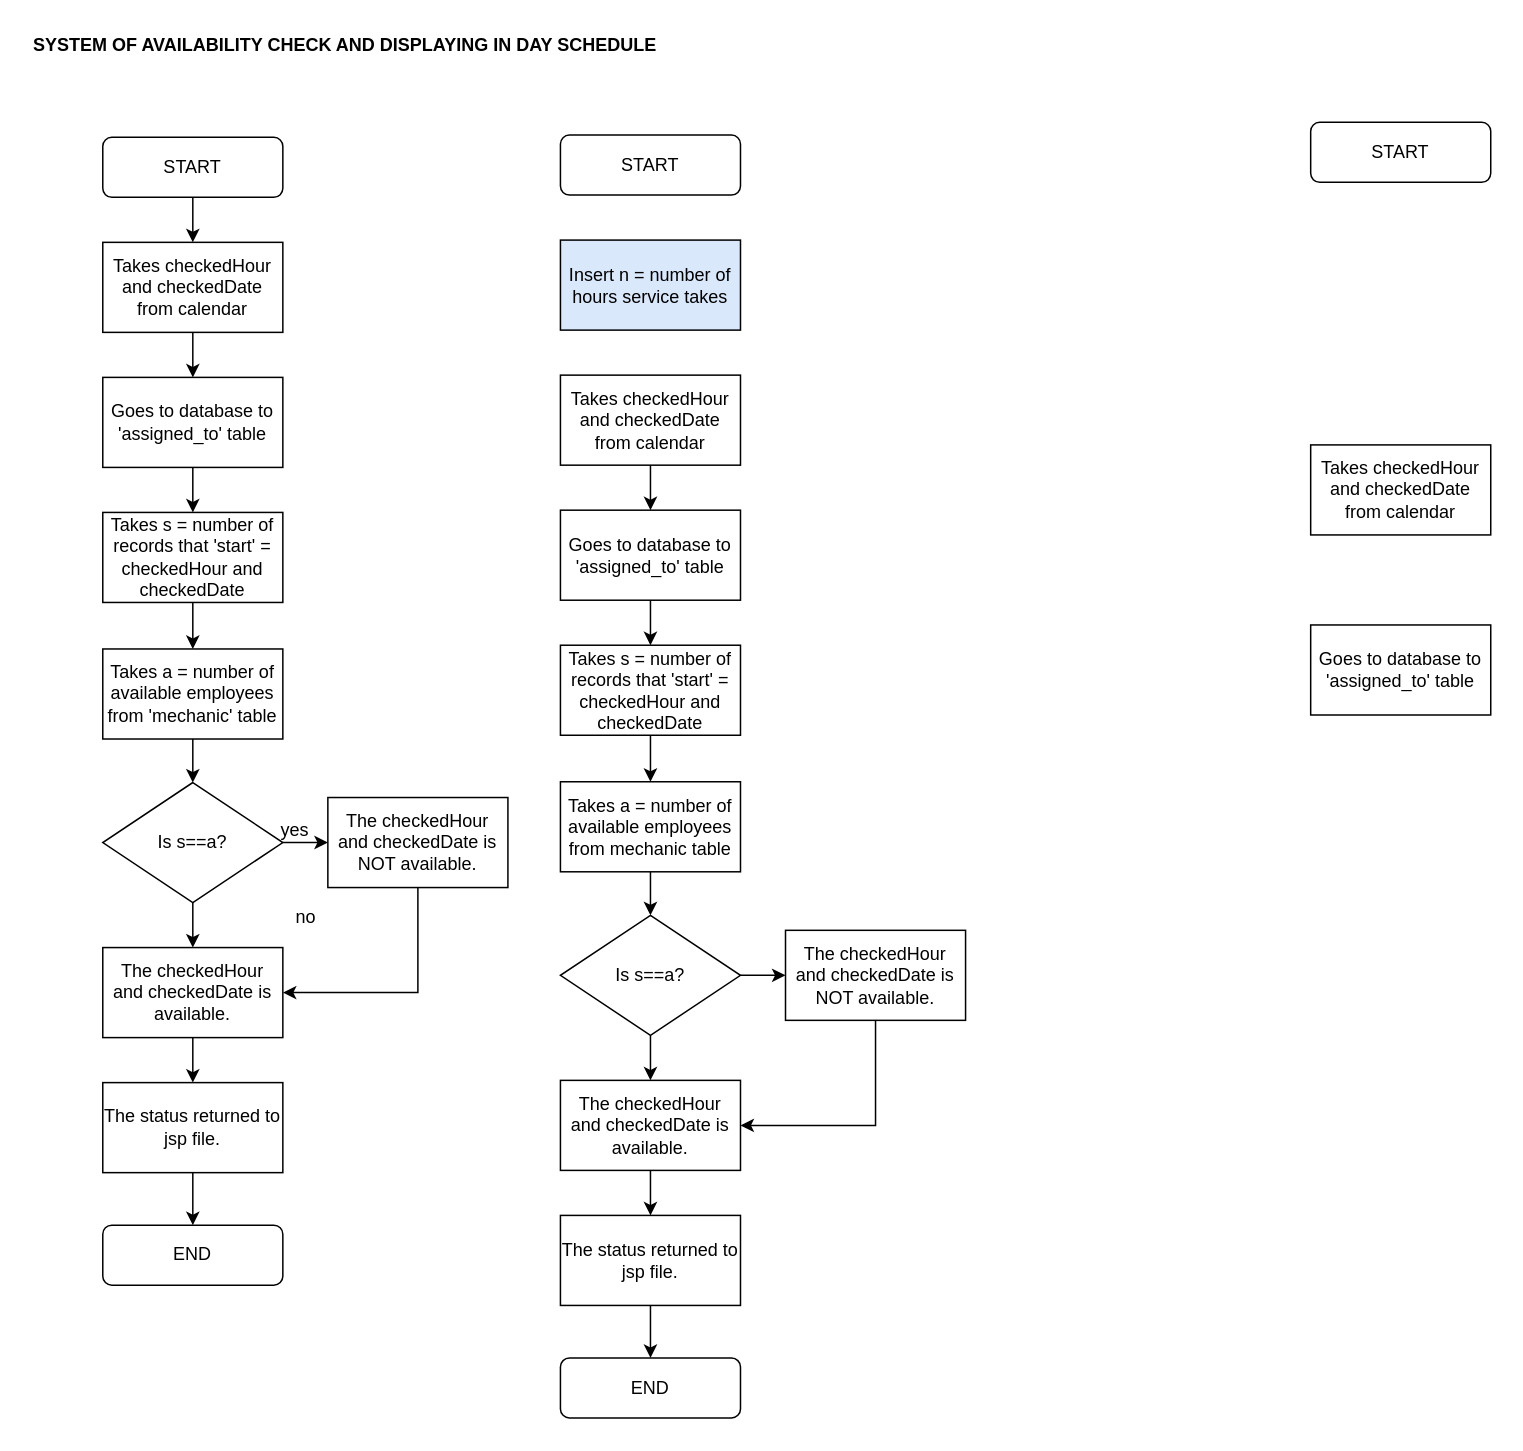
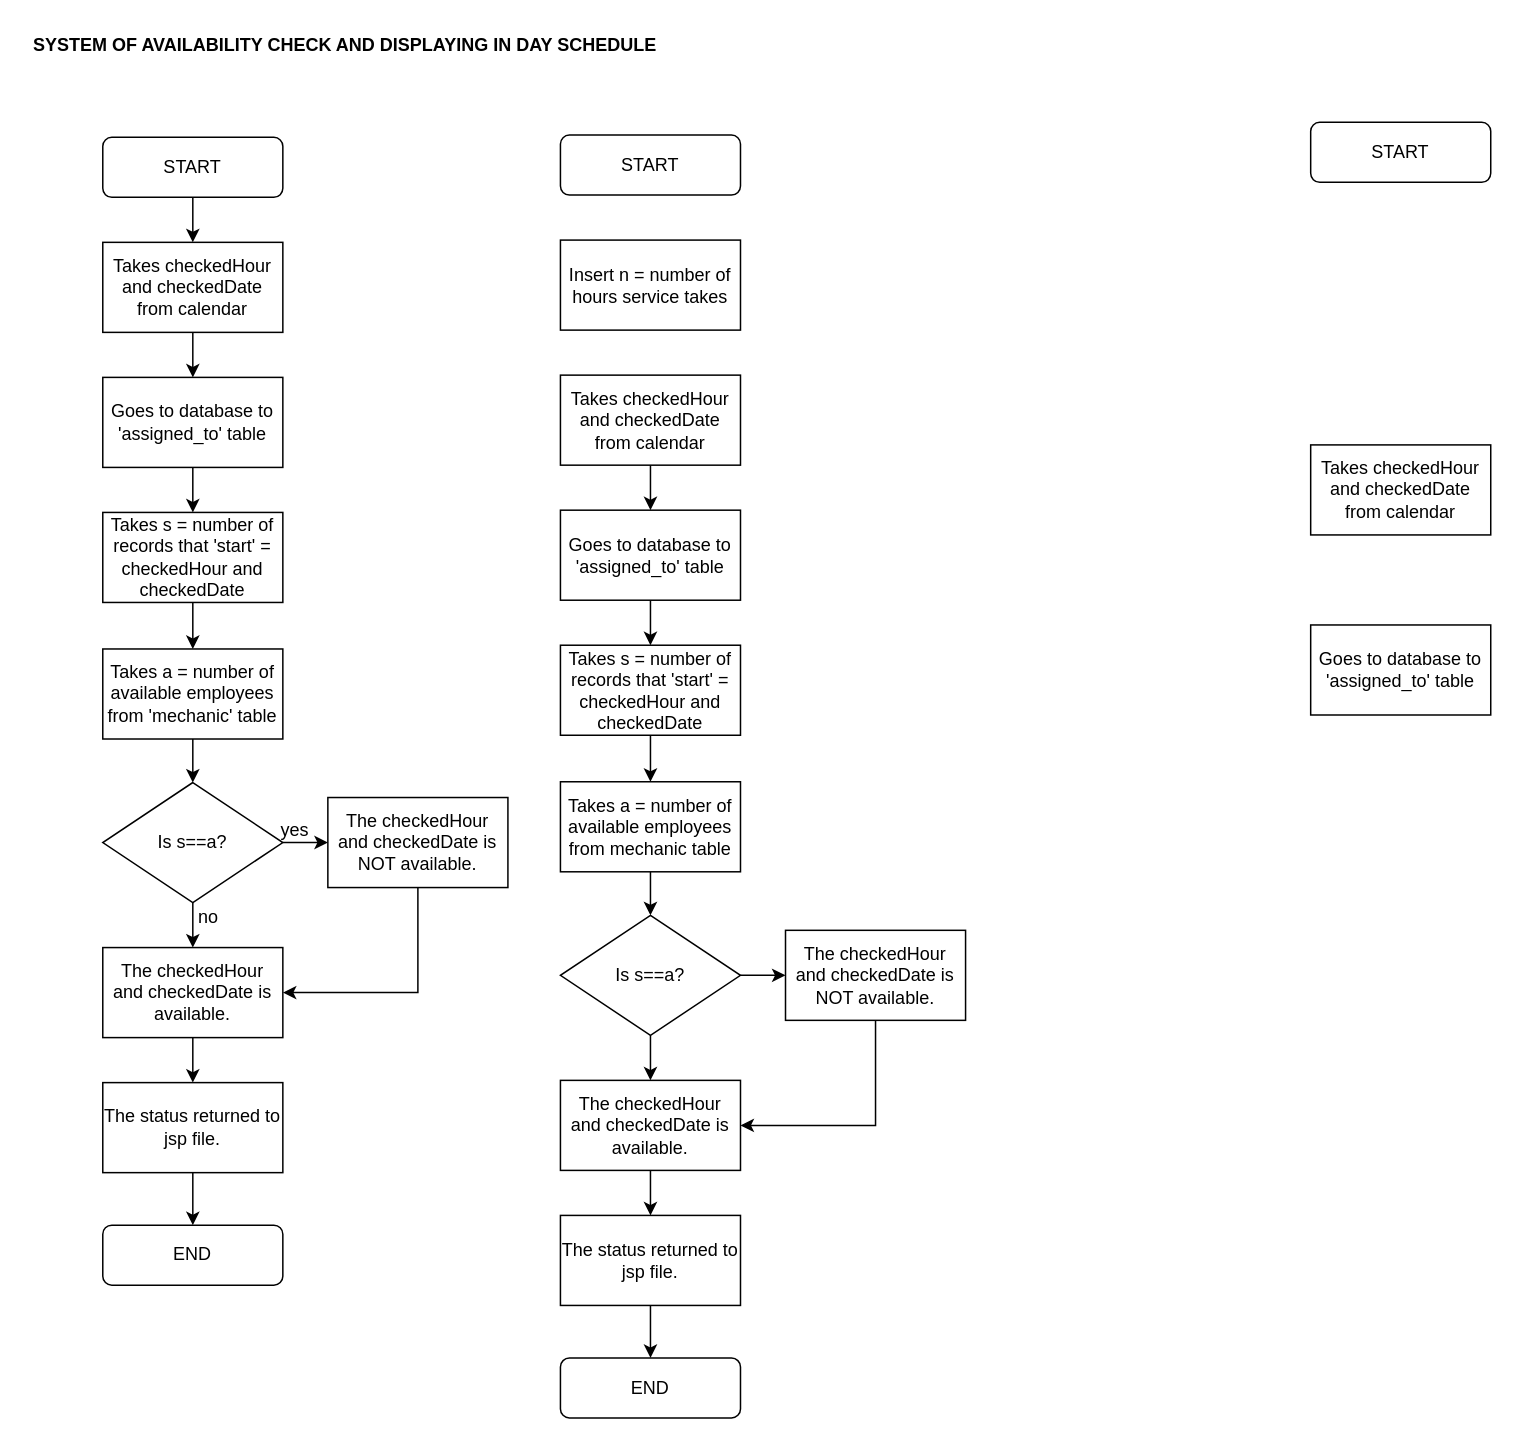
node "Insert n = number of hours service takes": fillcolor #dae8fc -> #ffffff
node "no": moved (316, 917) -> (218, 917)
